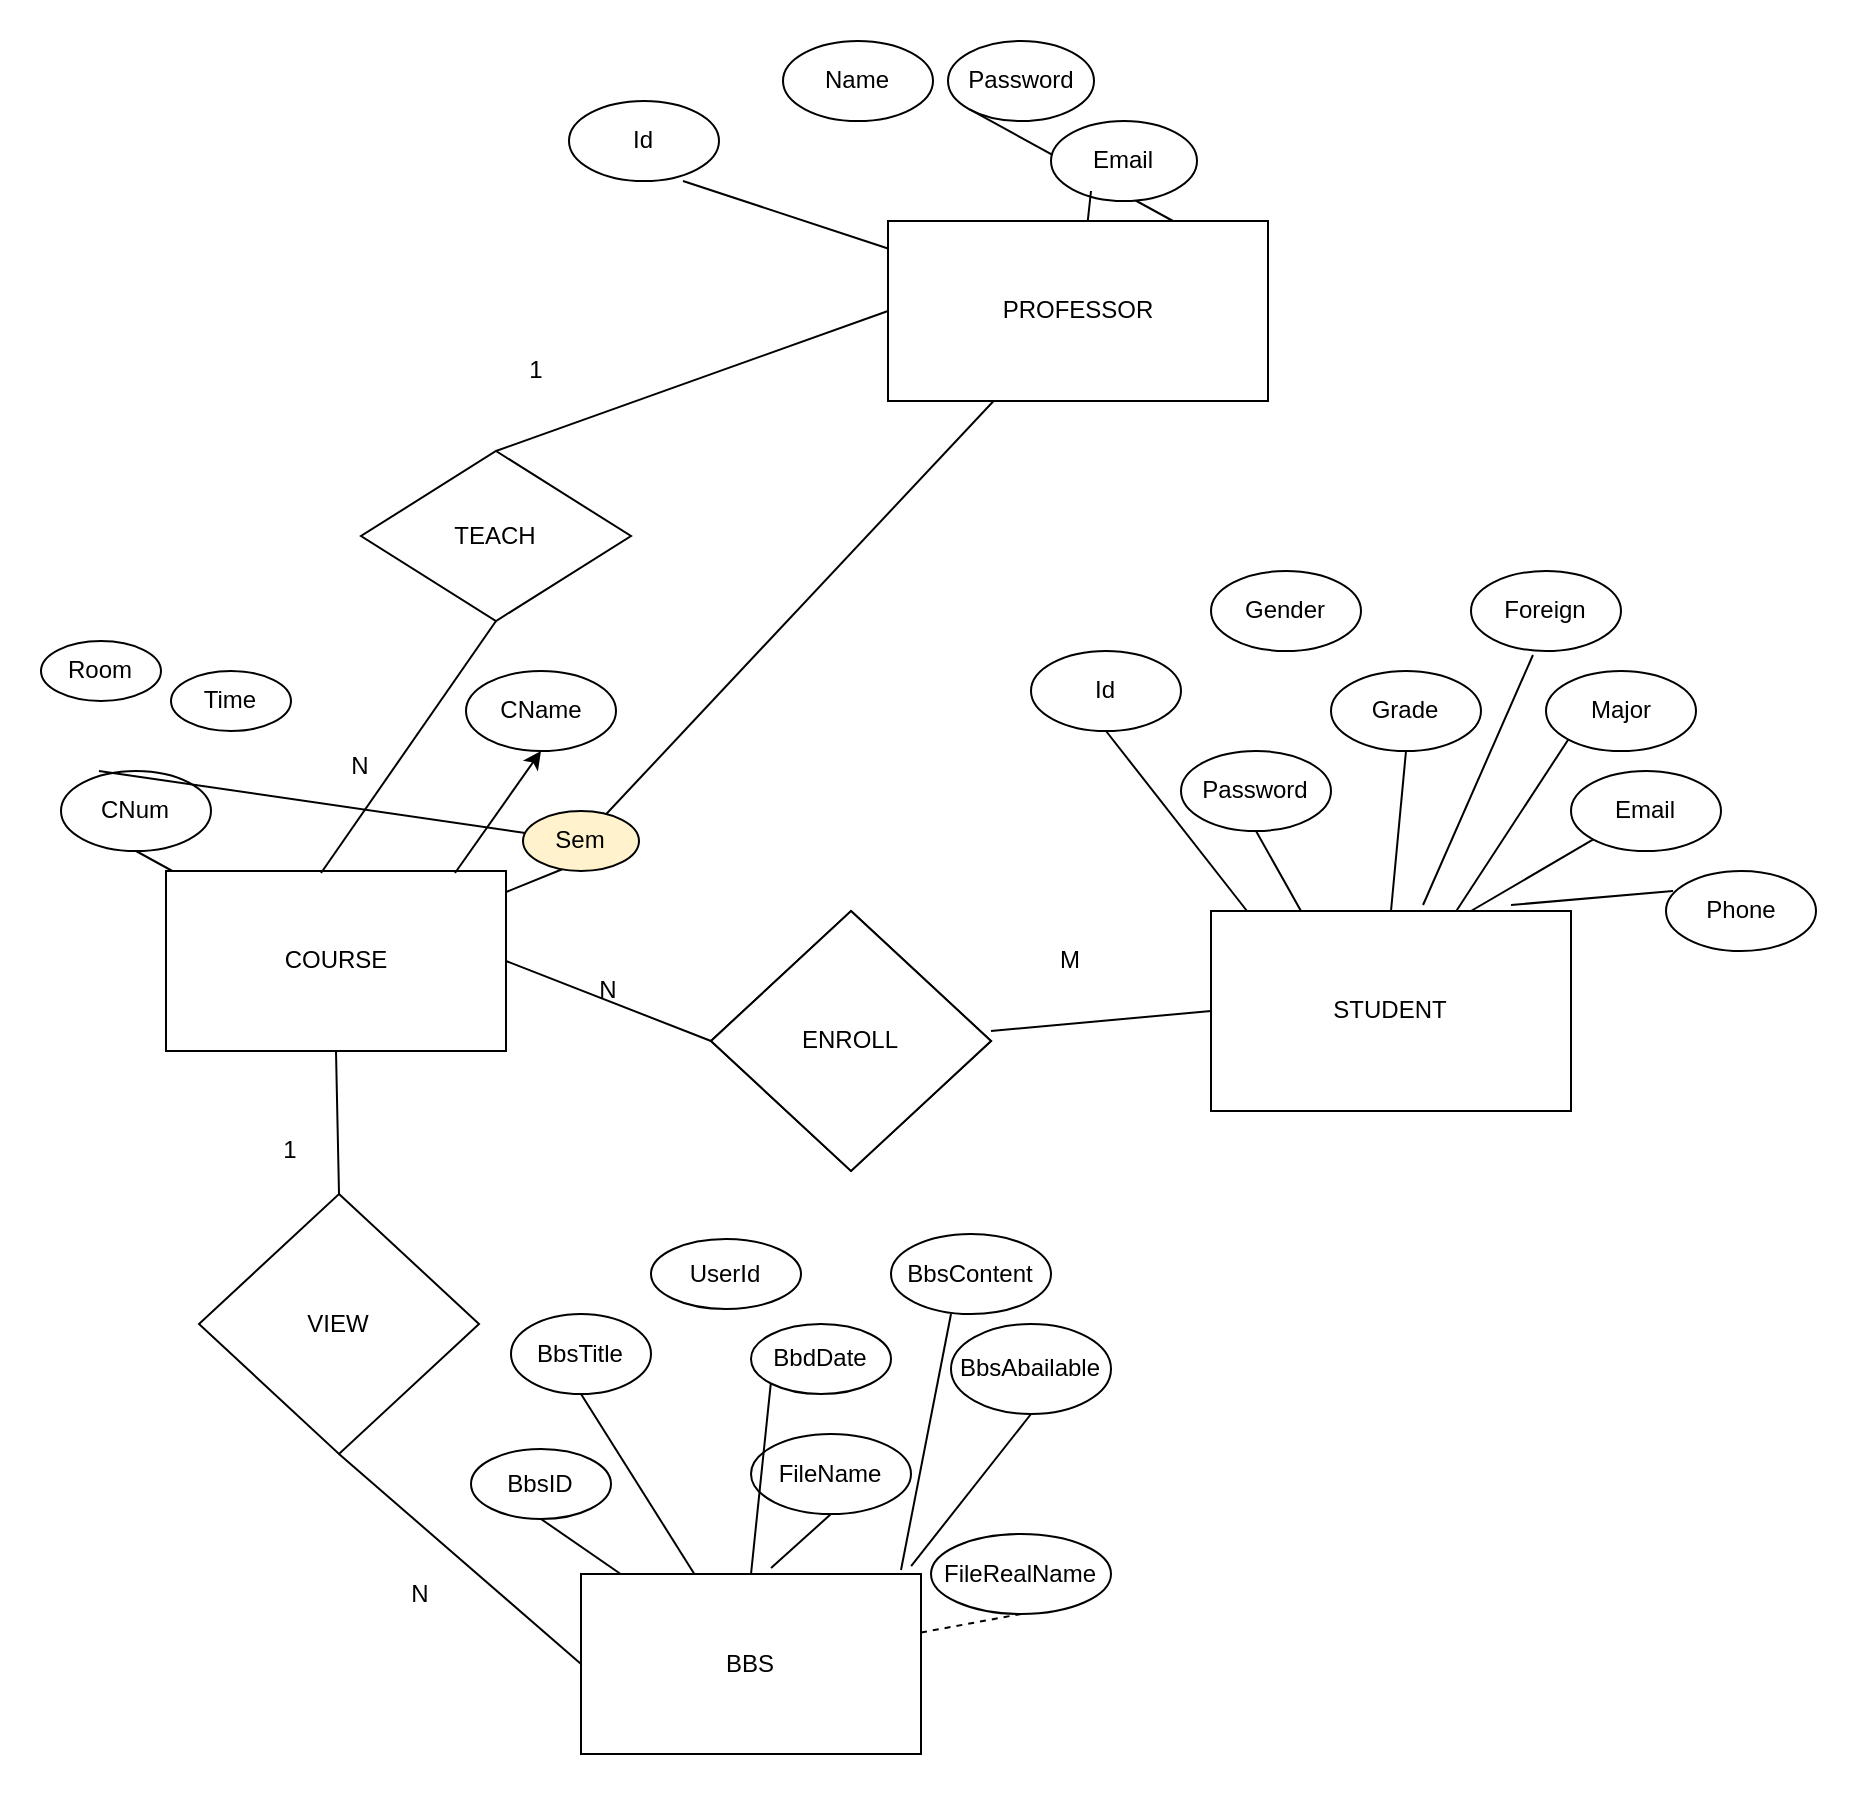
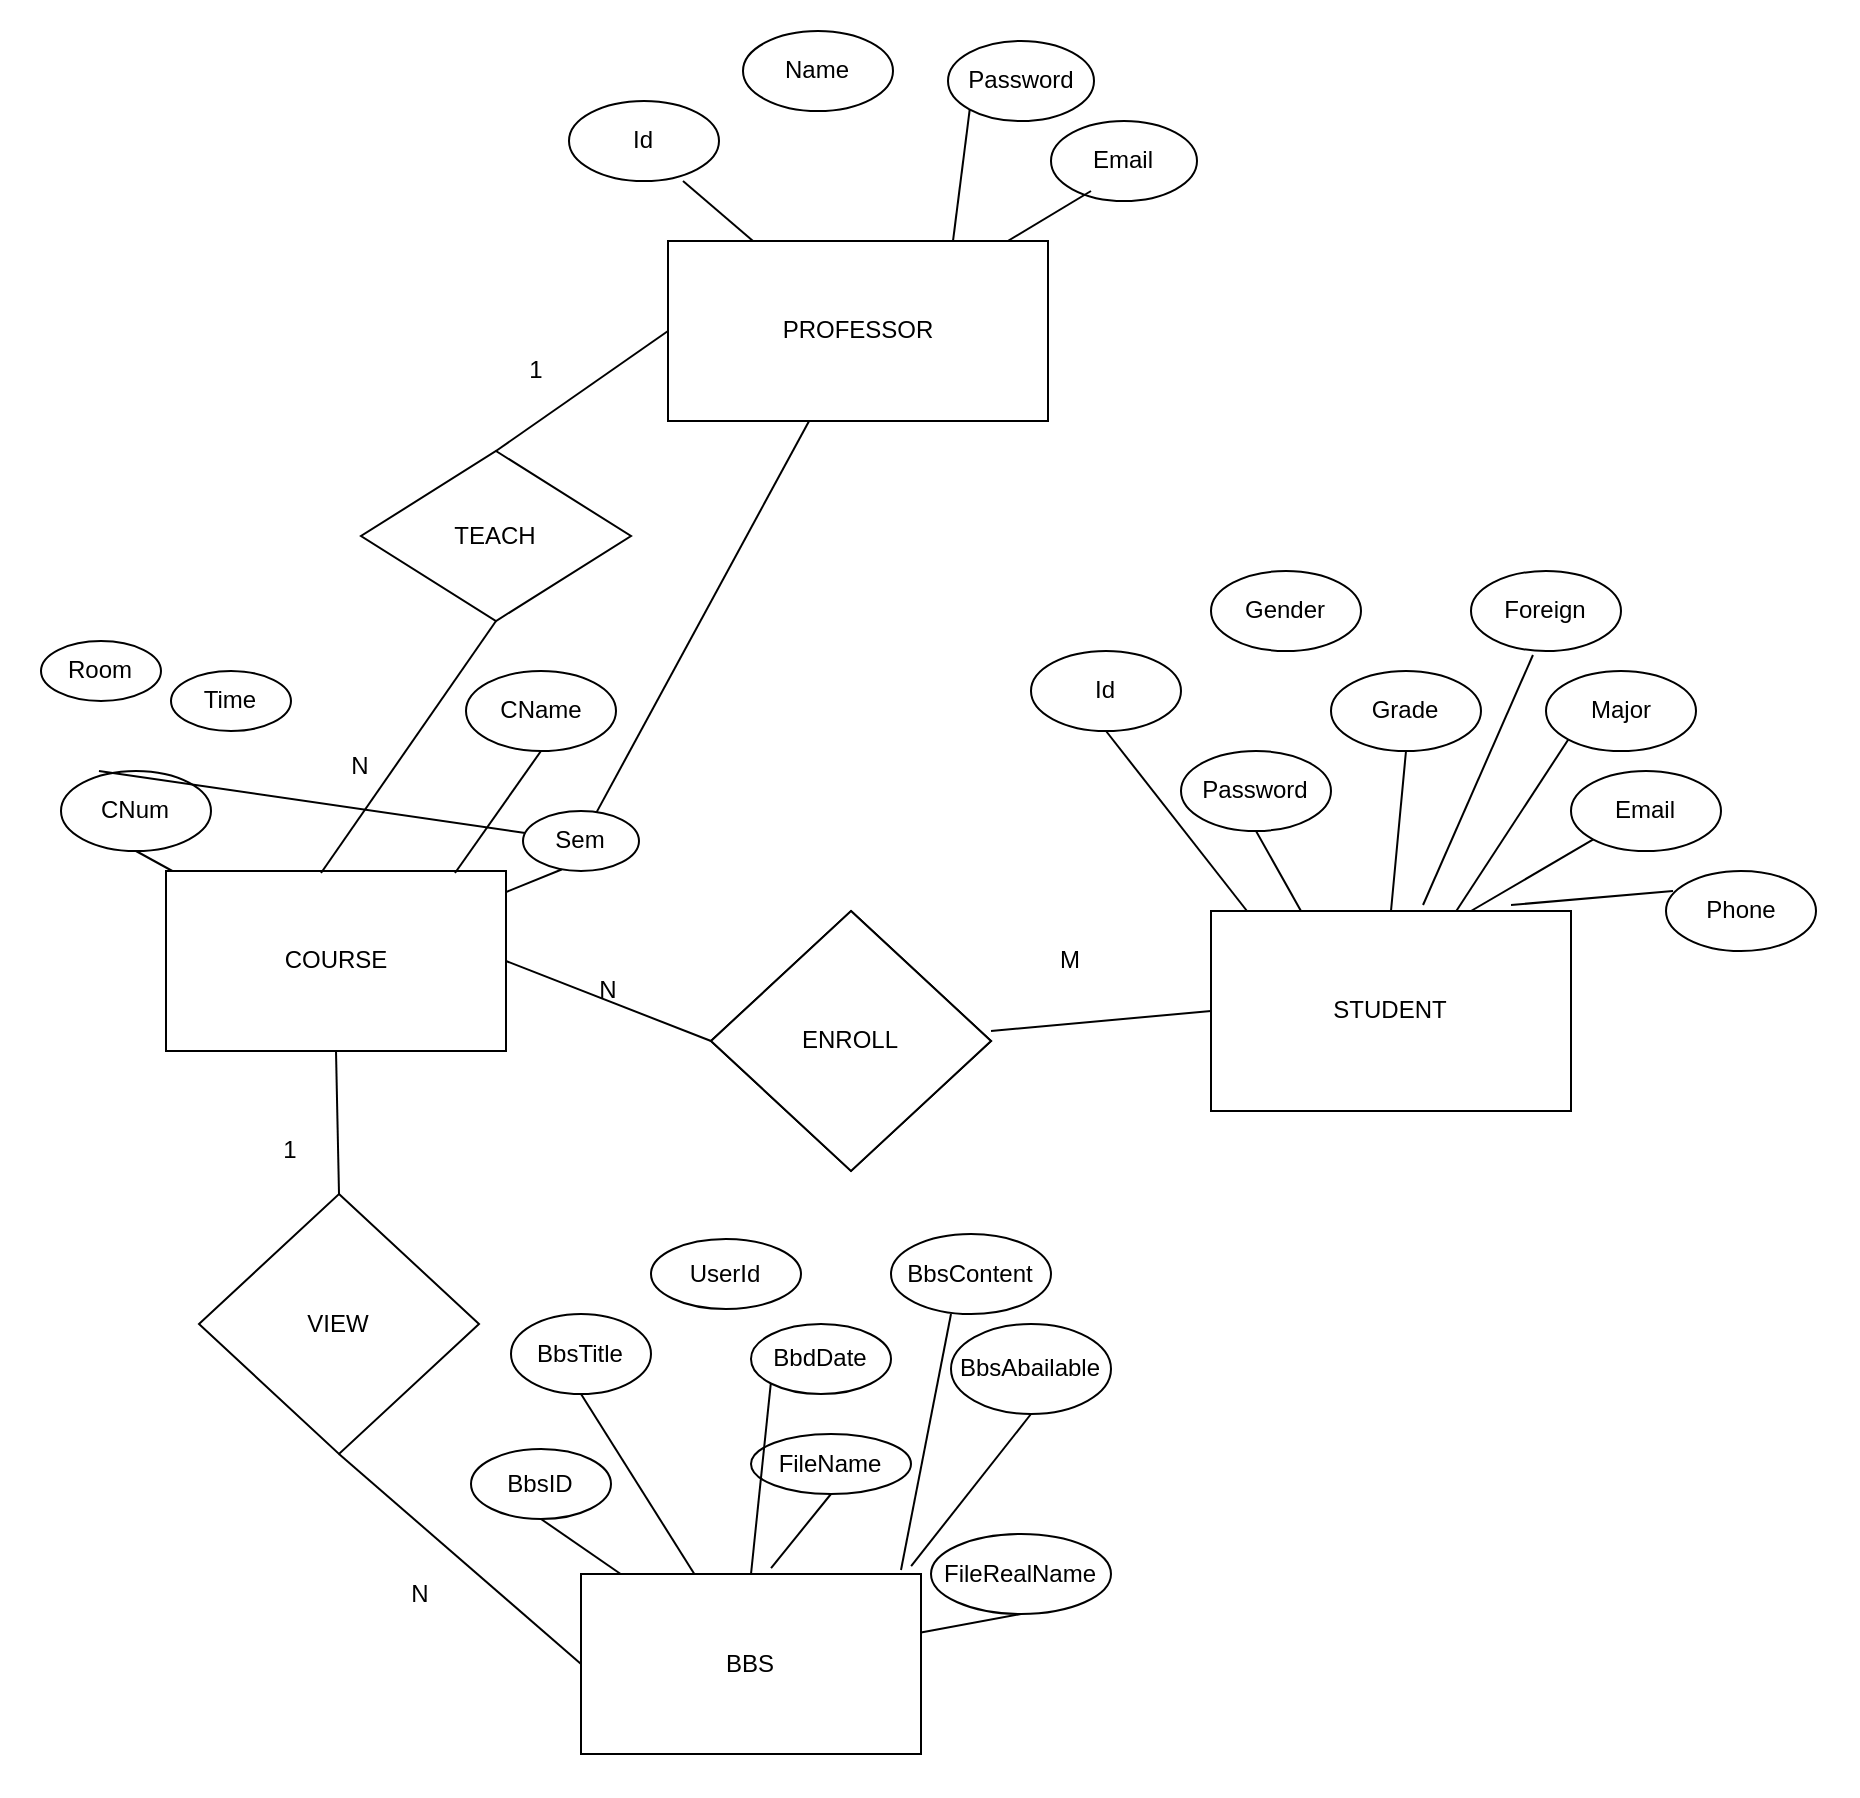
node "Name": moved (858, 81) -> (818, 71)
node "PROFESSOR": moved (1078, 311) -> (858, 331)
edge "COURSE" -> "CName": arrowhead classic -> none
node "Sem": fillcolor #fff2cc -> #ffffff
node "FileName": size 160x80 -> 160x60
edge "FileRealName" -- "BBS": style dashed -> solid
